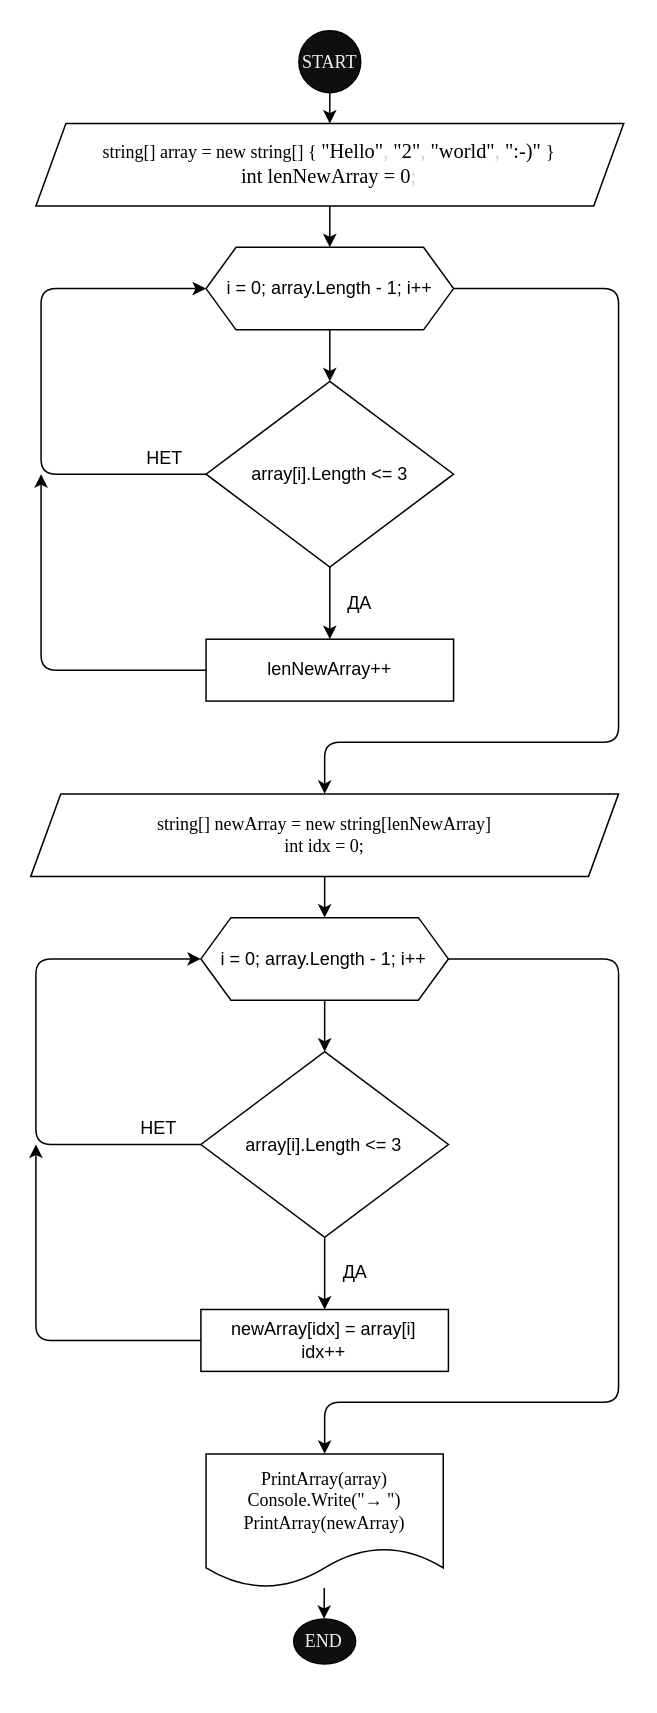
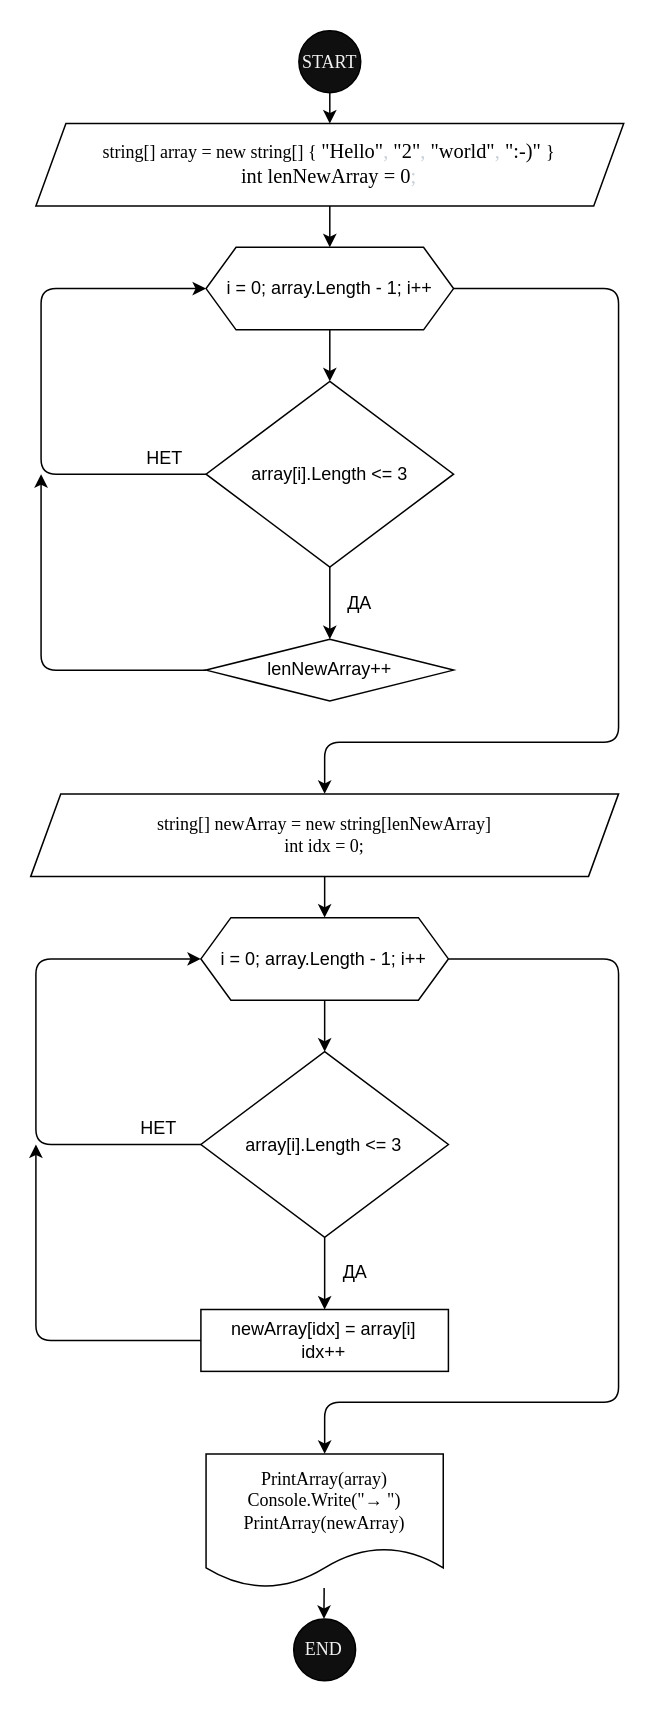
node "lenNewArray++": shape rectangle -> diamond
node "END": size 62x45 -> 62x62
